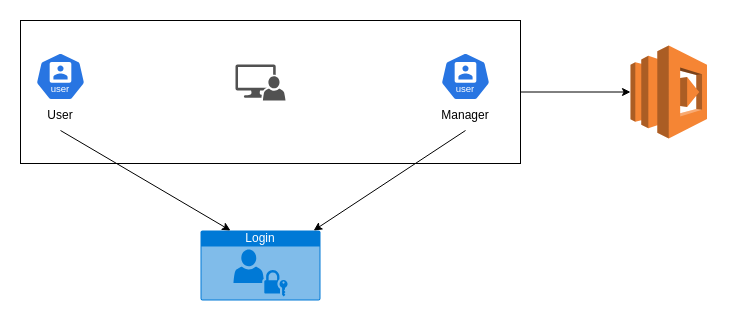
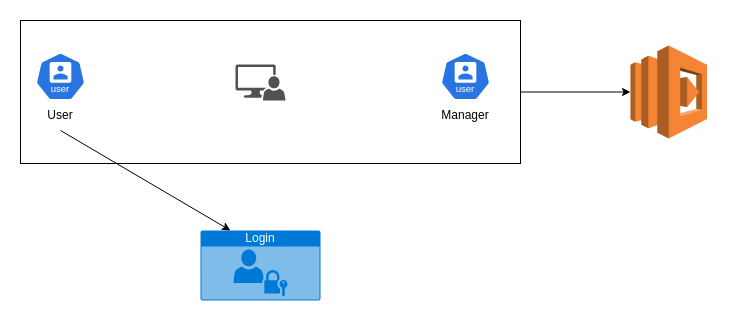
edge "Manager" -> "Login": removed
